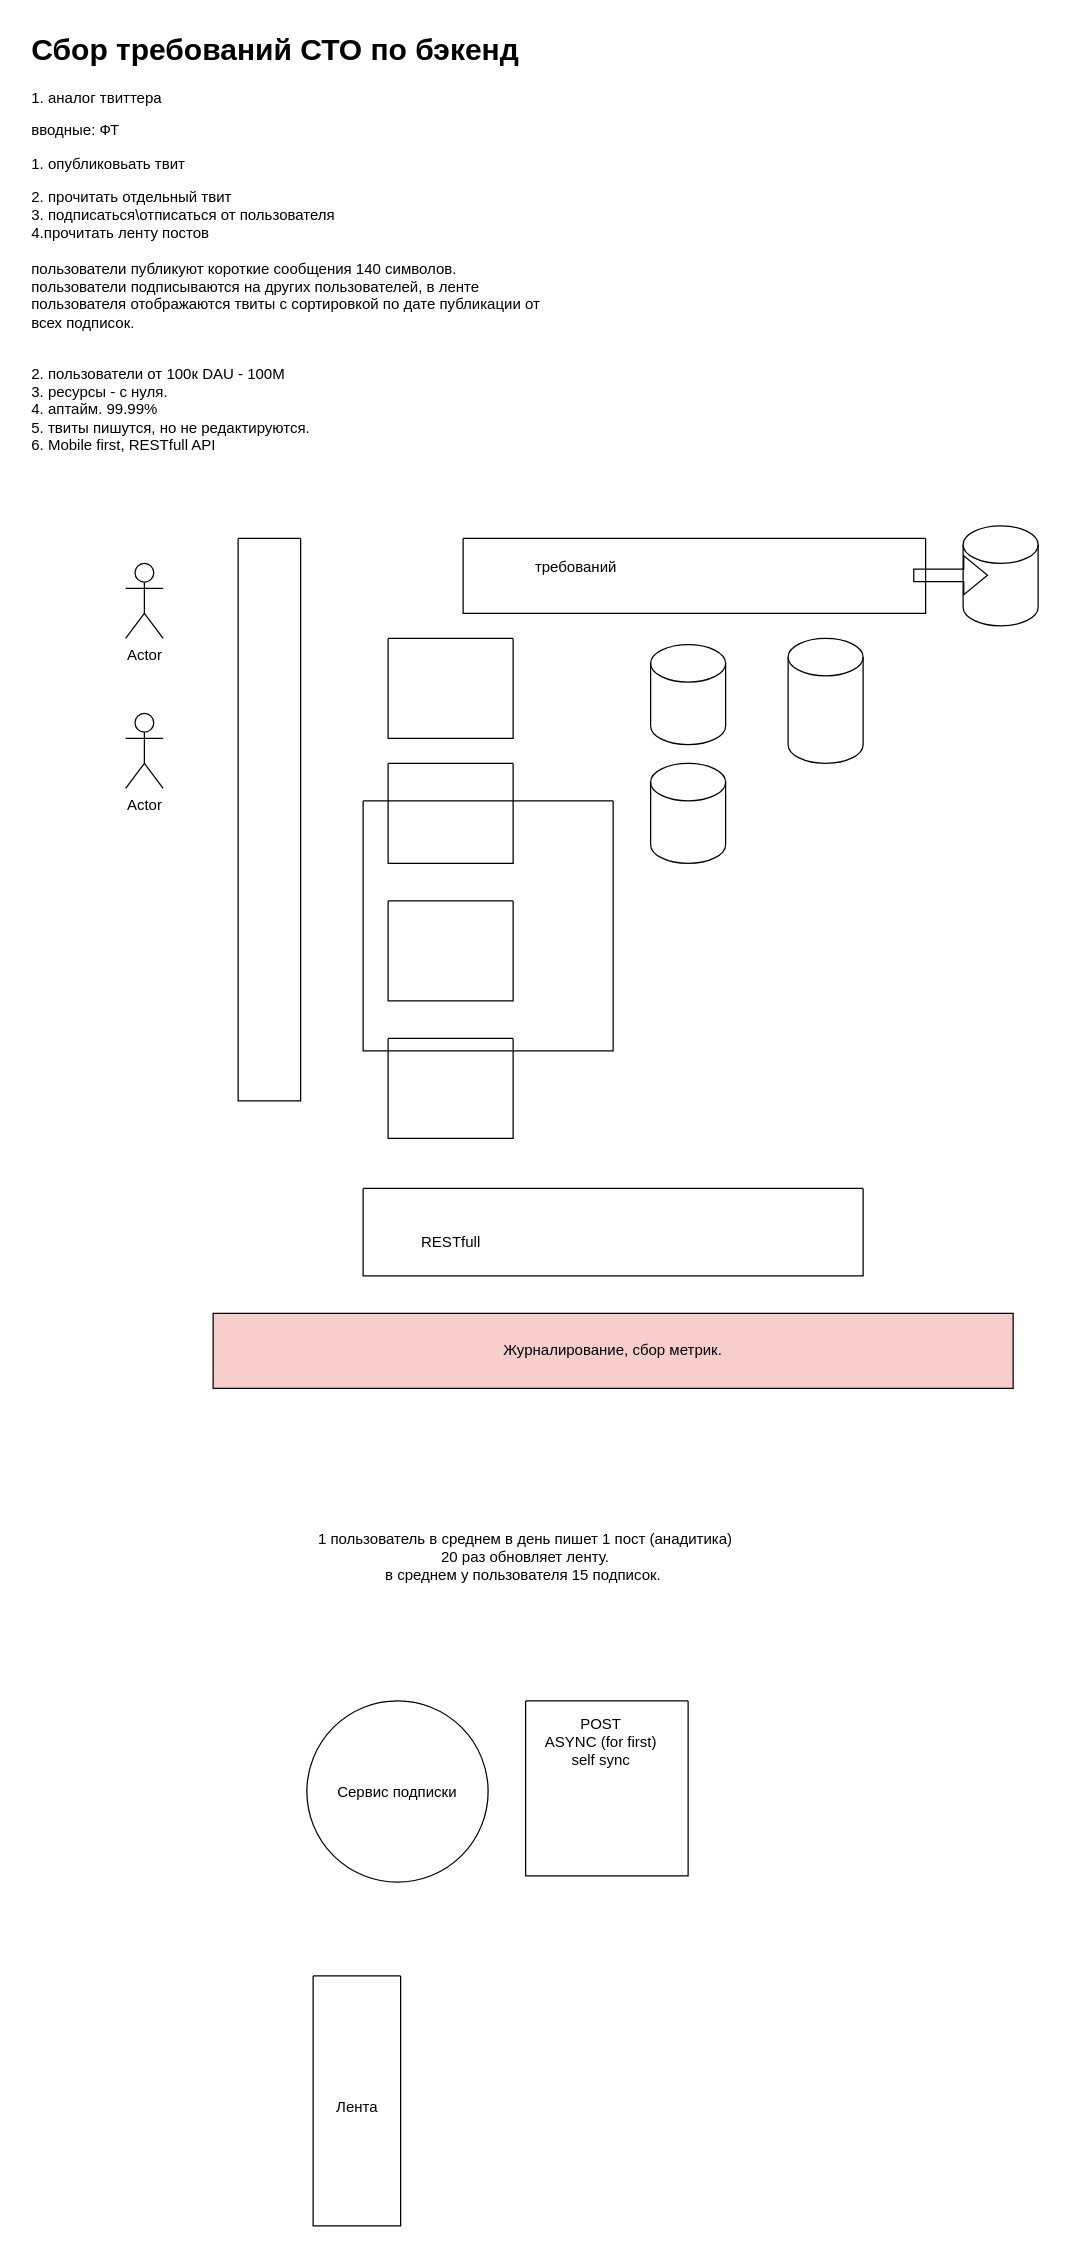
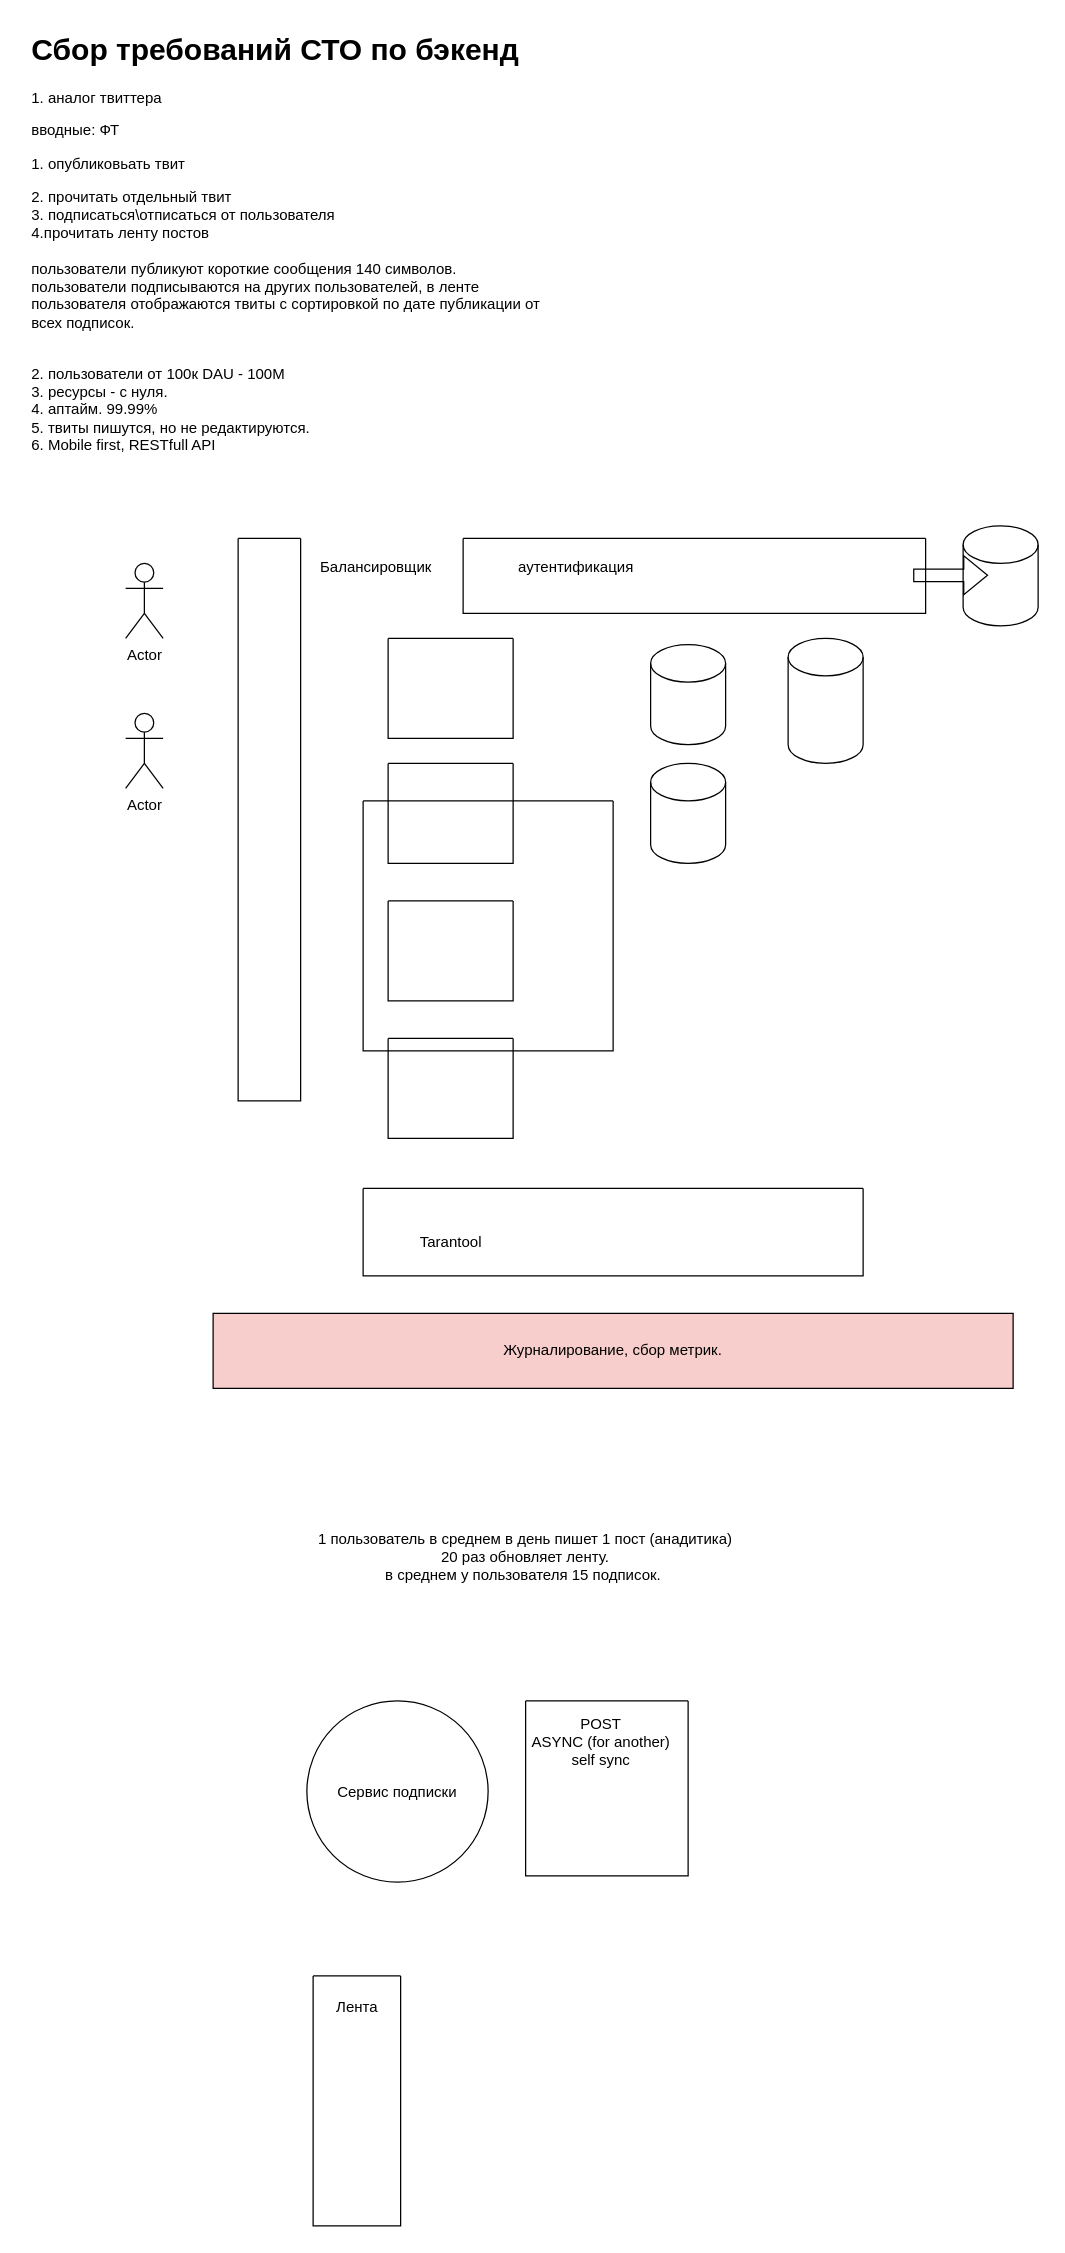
node "Балансировщик": added
node "требований": label "требований" -> "аутентификация"
node "RESTfull": label "RESTfull" -> "Tarantool"
node "POST ASYNC (for first) self sync": label "POST ASYNC (for first) self sync" -> "POST ASYNC (for another) self sync"
node "Лента": moved (357, 2107) -> (357, 2007)
